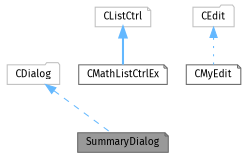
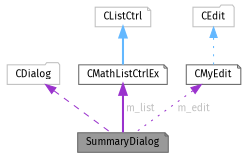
edge "SummaryDialog" -> "CDialog": color steelblue1 -> darkorchid3
edge "SummaryDialog" -> "CMyEdit": added, label "m_edit"
edge "SummaryDialog" -> "CMathListCtrlEx": added, label "m_list"
